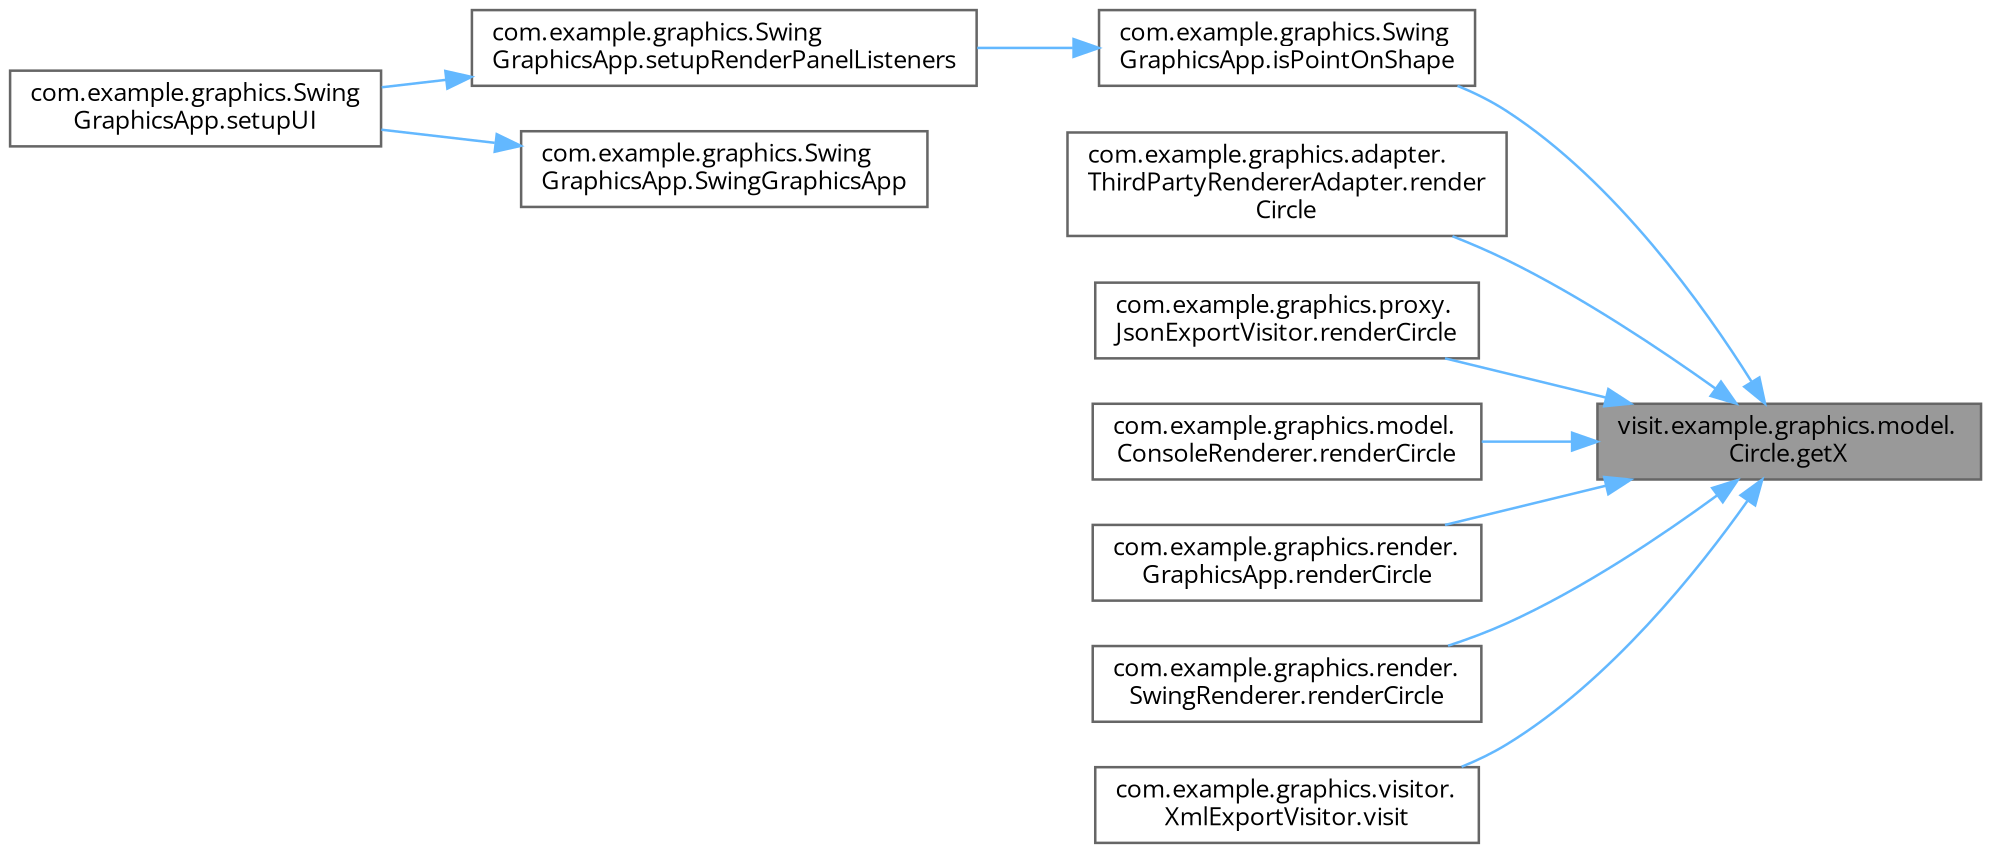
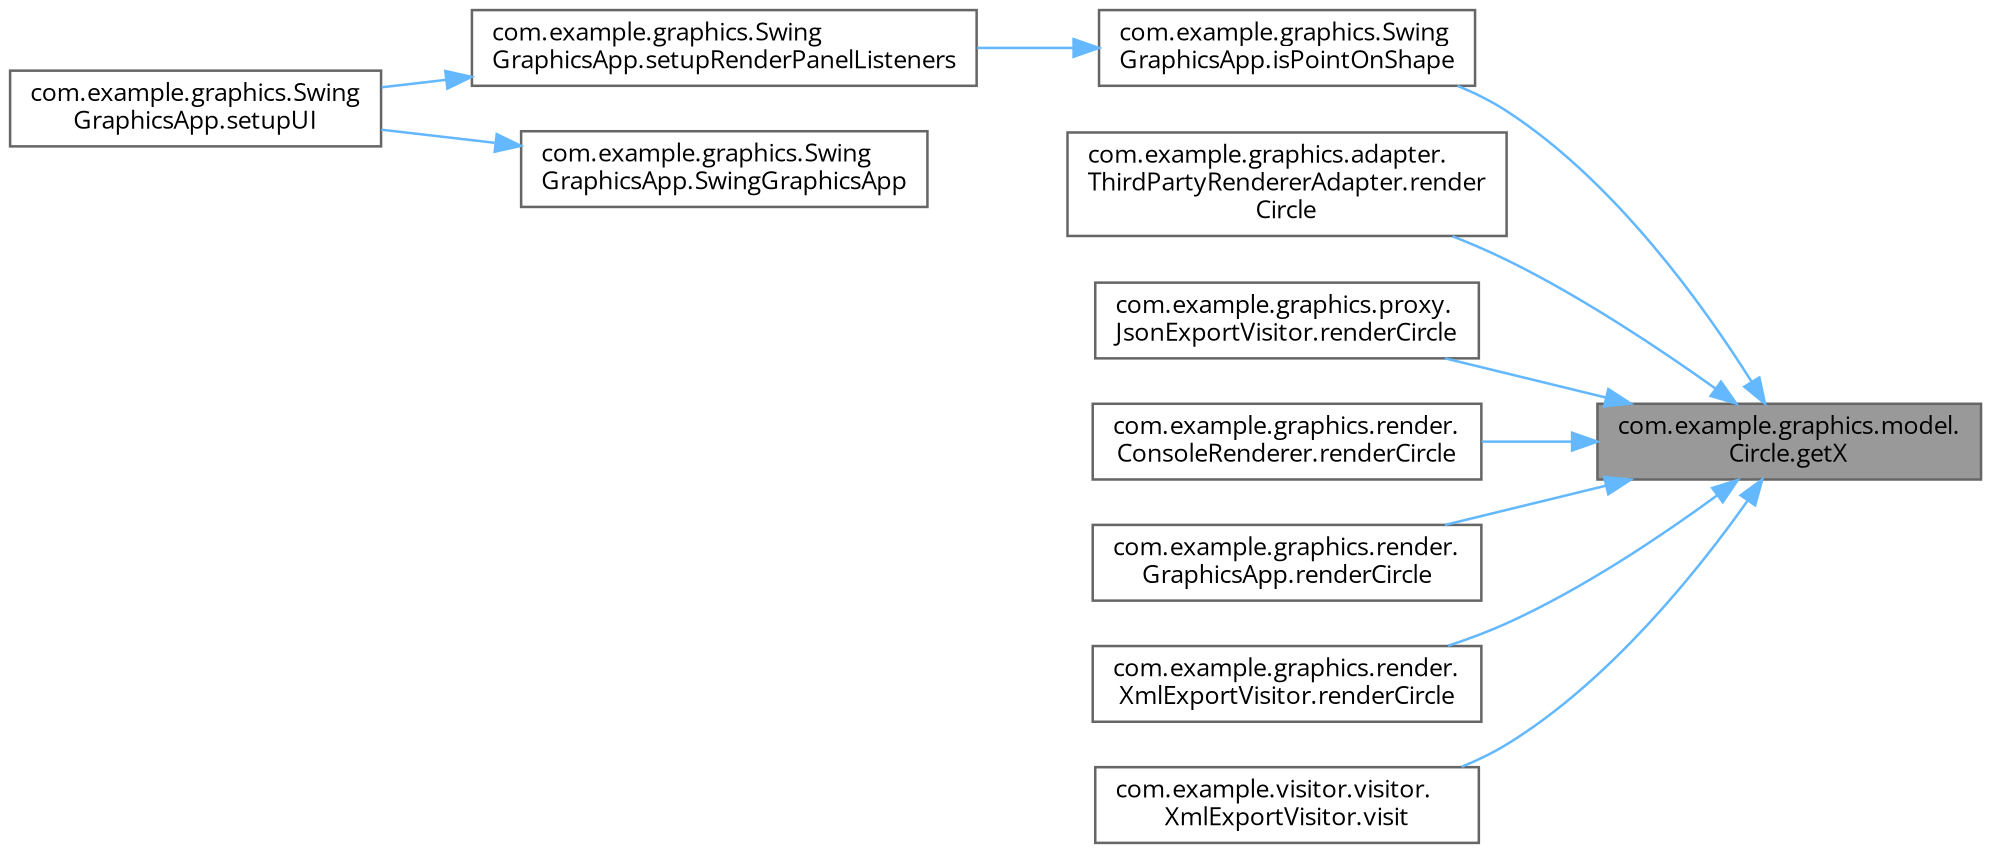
node "com.example.graphics.model. ConsoleRenderer.renderCircle": label "com.example.graphics.model. ConsoleRenderer.renderCircle" -> "com.example.graphics.render. ConsoleRenderer.renderCircle"
node "visit.example.graphics.model. Circle.getX": label "visit.example.graphics.model. Circle.getX" -> "com.example.graphics.model. Circle.getX"
node "com.example.graphics.render. SwingRenderer.renderCircle": label "com.example.graphics.render. SwingRenderer.renderCircle" -> "com.example.graphics.render. XmlExportVisitor.renderCircle"
node "com.example.graphics.visitor. XmlExportVisitor.visit": label "com.example.graphics.visitor. XmlExportVisitor.visit" -> "com.example.visitor.visitor. XmlExportVisitor.visit"
